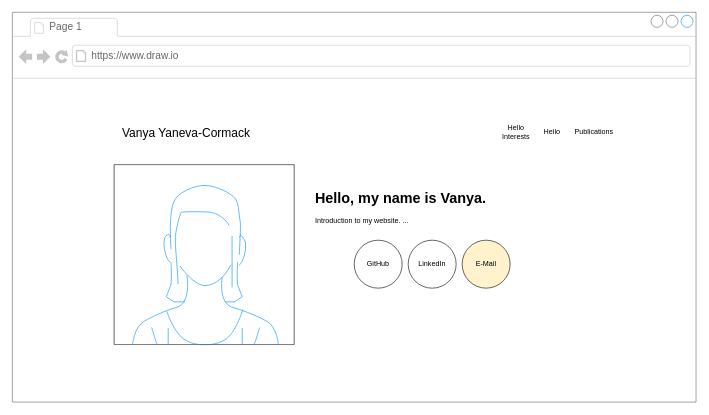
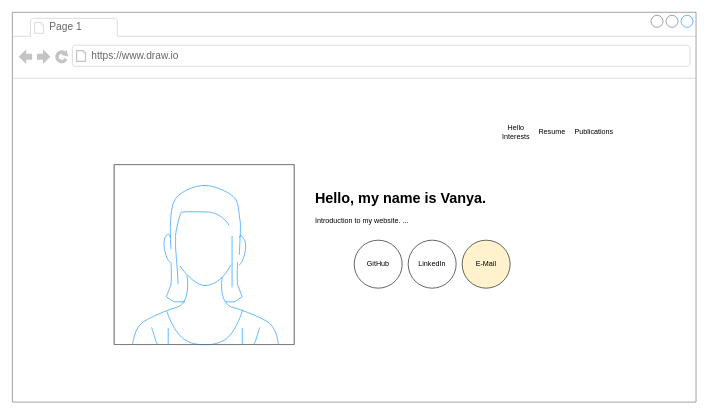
node "Vanya Yaneva-Cormack": removed
node "Hello": label "Hello" -> "Resume"
